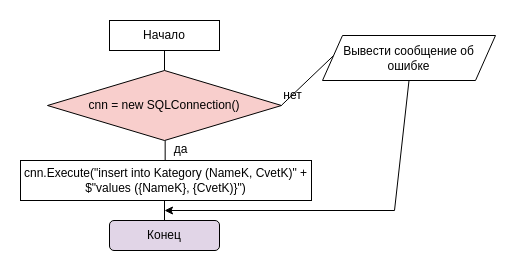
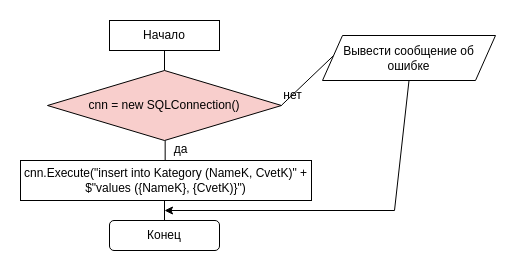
node "Конец": fillcolor #e1d5e7 -> #ffffff
